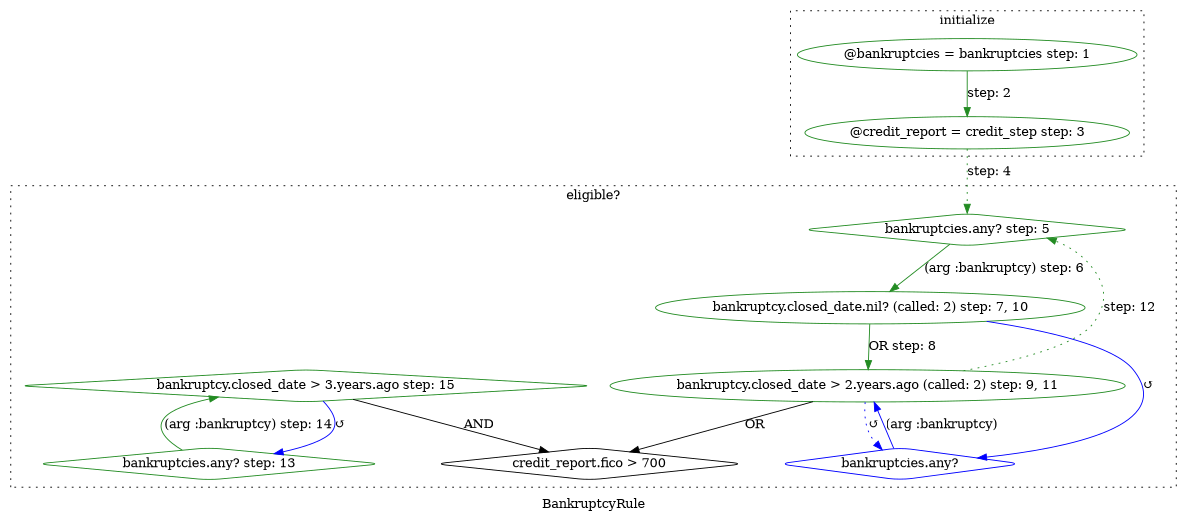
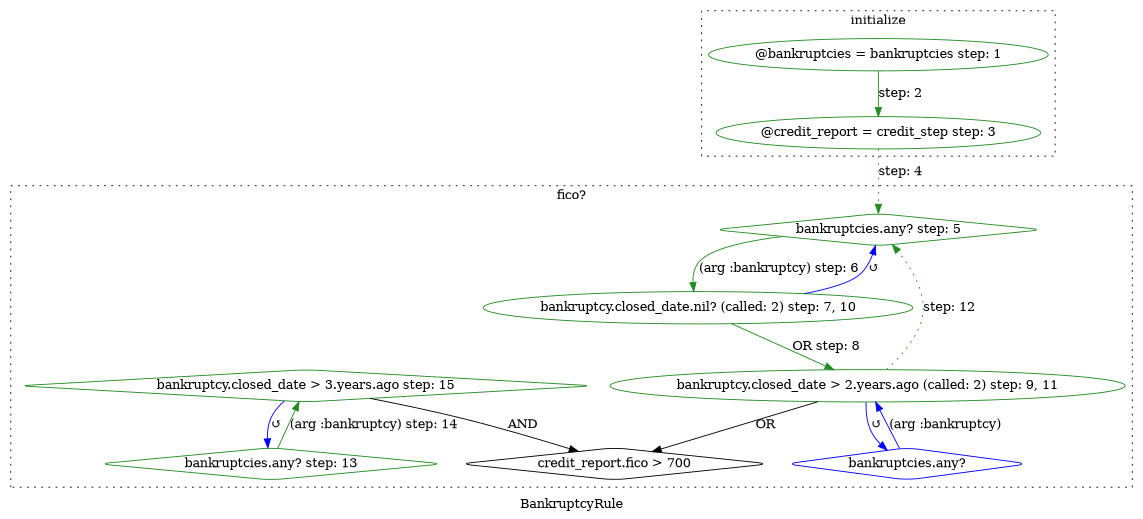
cluster "eligible?": label "eligible?" -> "fico?"
edge "bankruptcy.closed_date.nil? (called: 2) step: 7, 10" -> "bankruptcies.any?": now "bankruptcy.closed_date.nil? (called: 2) step: 7, 10" -> "bankruptcies.any? step: 5"
edge "bankruptcy.closed_date > 2.years.ago (called: 2) step: 9, 11" -> "bankruptcies.any?": style dotted -> solid
